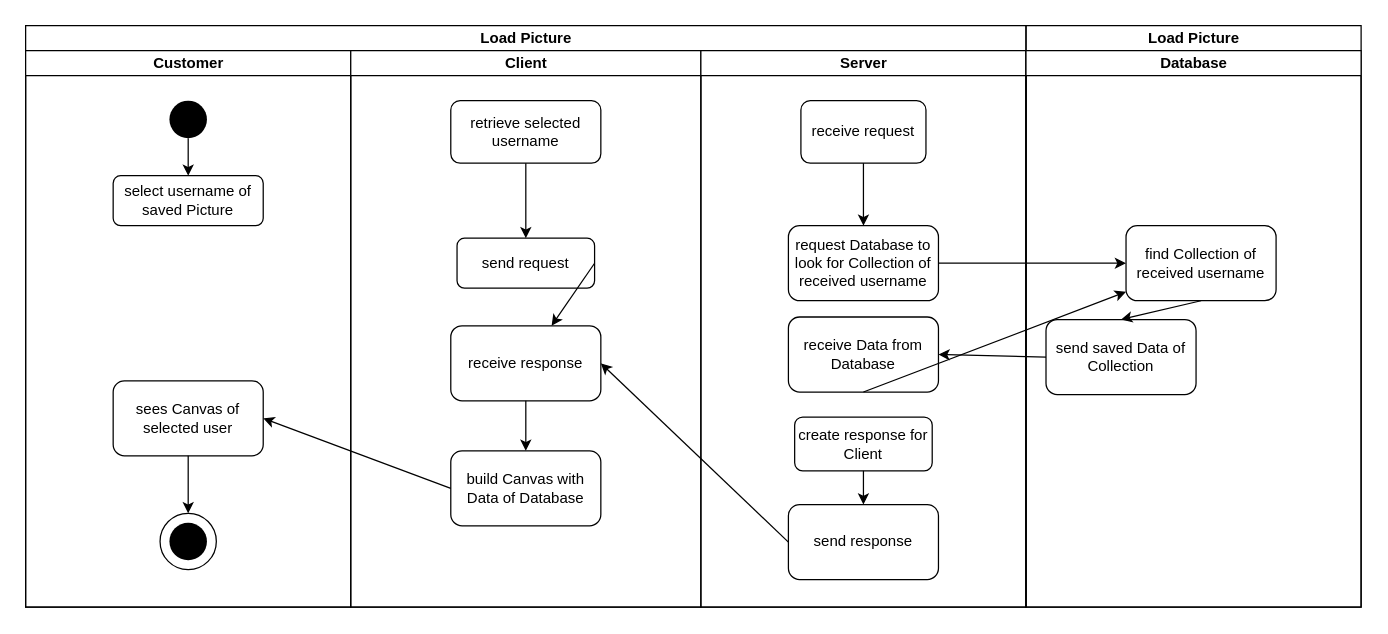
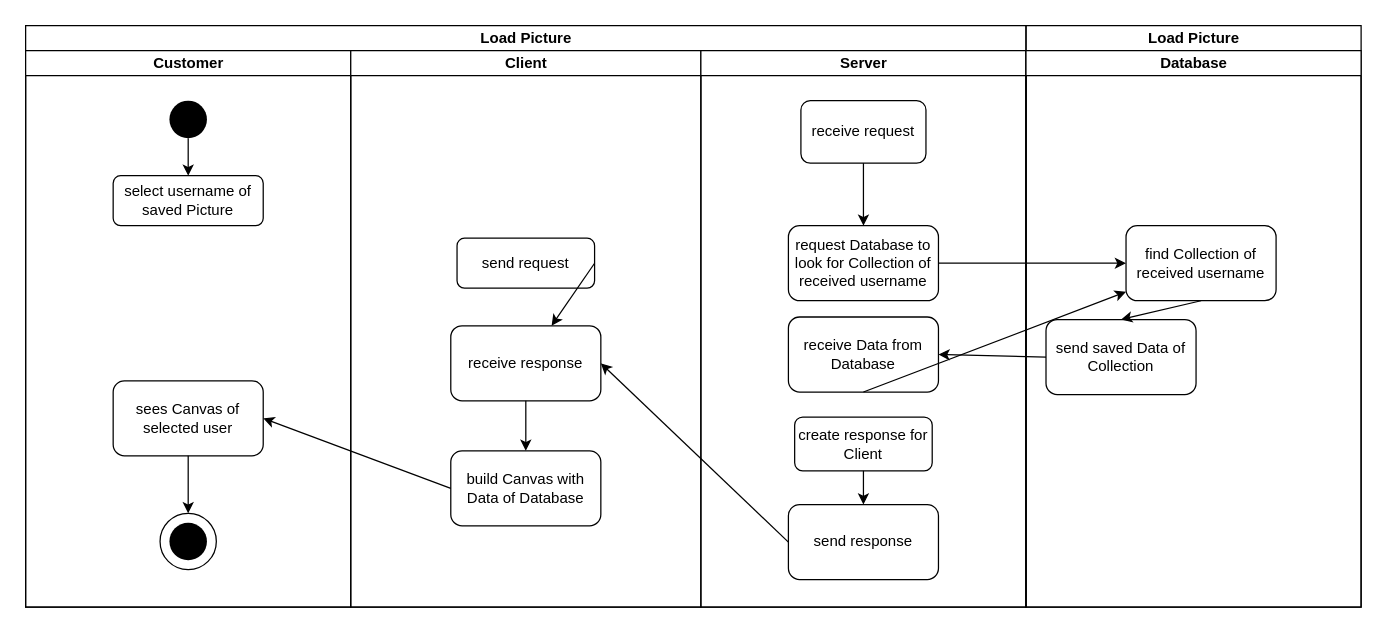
node "retrieve selected username": removed
edge "retrieve selected username" -> "send request": removed
